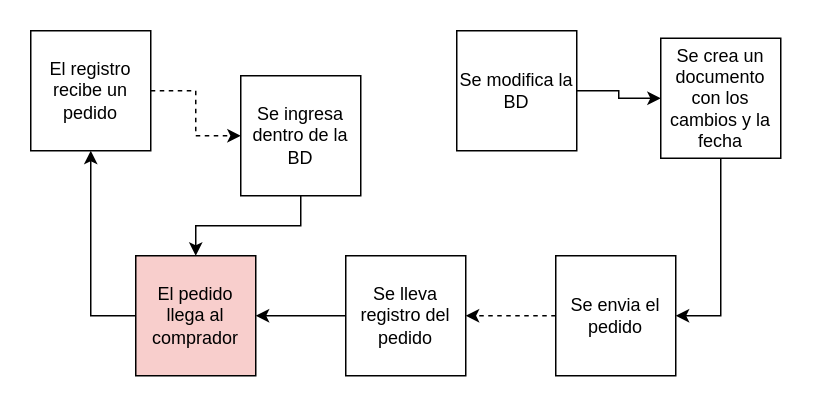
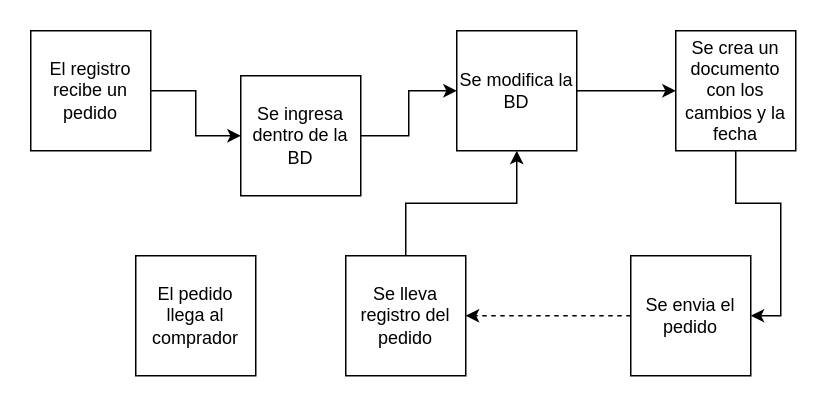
node "Se crea un documento con los cambios y la fecha": moved (721, 98) -> (736, 91)
edge "El registro recibe un pedido" -> "Se ingresa dentro de la BD": style dashed -> solid
edge "Se ingresa dentro de la BD" -> "El pedido llega al comprador": now "Se ingresa dentro de la BD" -> "Se modifica la BD"
edge "El pedido llega al comprador" -> "El registro recibe un pedido": removed
node "El pedido llega al comprador": fillcolor #f8cecc -> #ffffff
edge "Se lleva registro del pedido" -> "El pedido llega al comprador": now "Se lleva registro del pedido" -> "Se modifica la BD"
node "Se envia el pedido": moved (616, 316) -> (691, 316)
